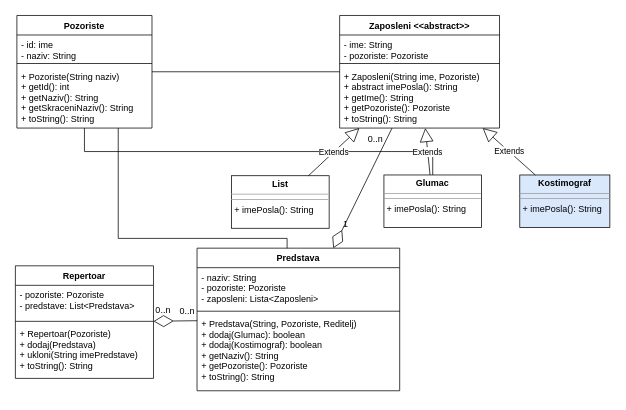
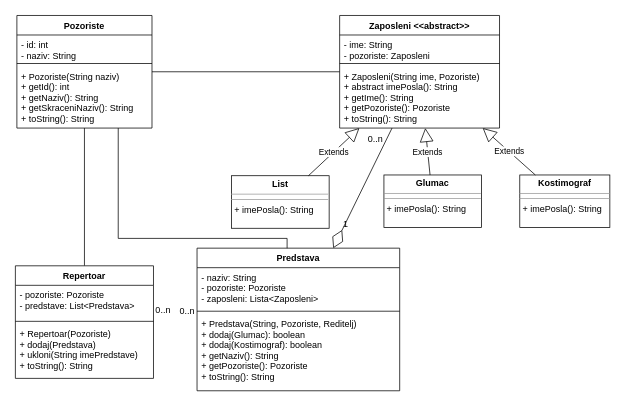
node "- id: ime - naziv: String": label "- id: ime - naziv: String" -> "- id: int - naziv: String"
node "- ime: String - pozoriste: Pozoriste": label "- ime: String - pozoriste: Pozoriste" -> "- ime: String - pozoriste: Zaposleni"
edge "Pozoriste" -- "Glumac + imePosla(): String": now "Pozoriste" -- "Repertoar"
node "Kostimograf + imePosla(): String": fillcolor #dae8fc -> #ffffff
edge "Predstava" -> "Repertoar": removed
